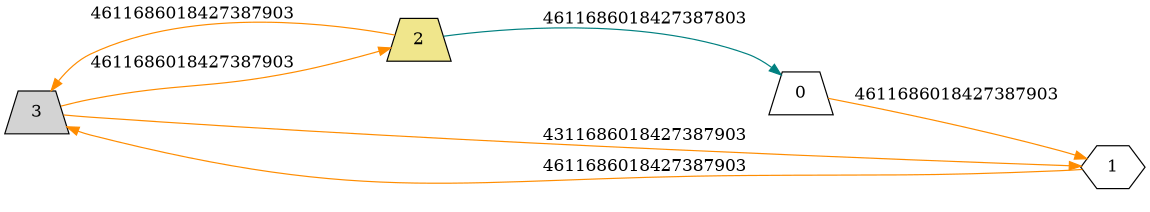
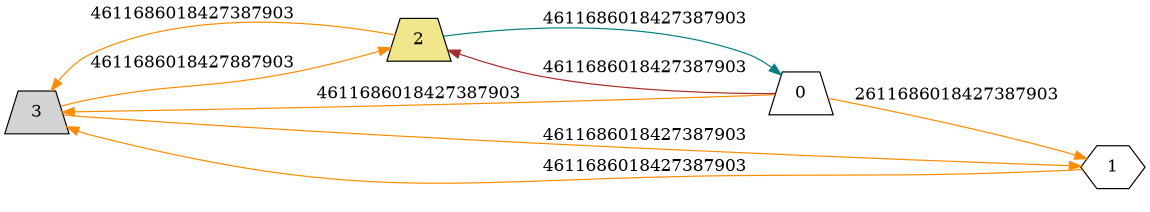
edge "2" -> "0": label "4611686018427387803" -> "4611686018427387903"
edge "3" -> "2": label "4611686018427387903" -> "4611686018427887903"
edge "0" -> "2": added, label "4611686018427387903"
edge "0" -> "1": label "4611686018427387903" -> "2611686018427387903"
edge "0" -> "3": added, label "4611686018427387903"
edge "3" -> "1": label "4311686018427387903" -> "4611686018427387903"
